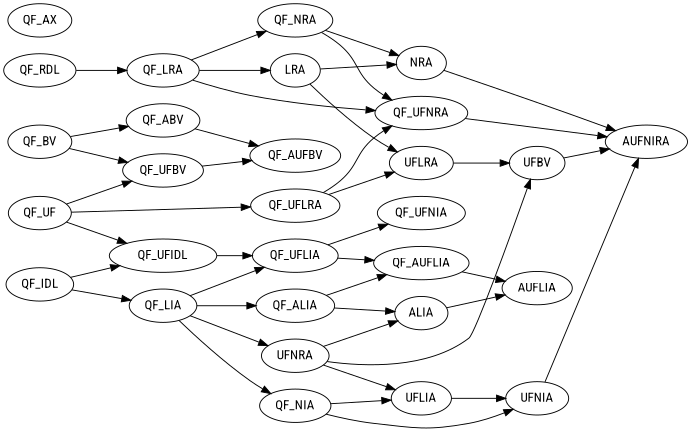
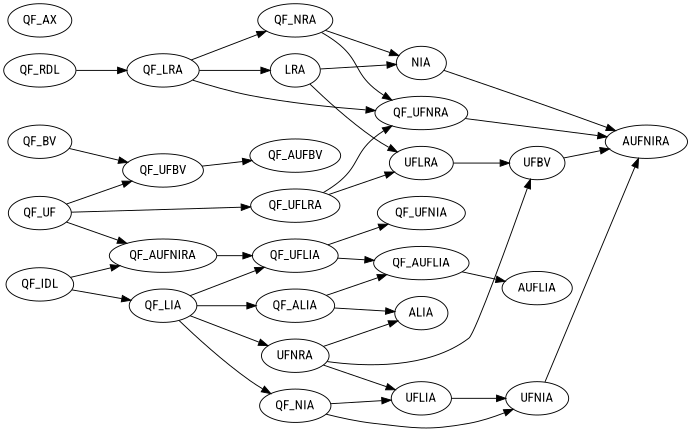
node "NRA": label "NRA" -> "NIA"
node "QF_ABV": removed
node "QF_UFIDL": label "QF_UFIDL" -> "QF_AUFNIRA"
edge "ALIA" -> "AUFLIA": removed
